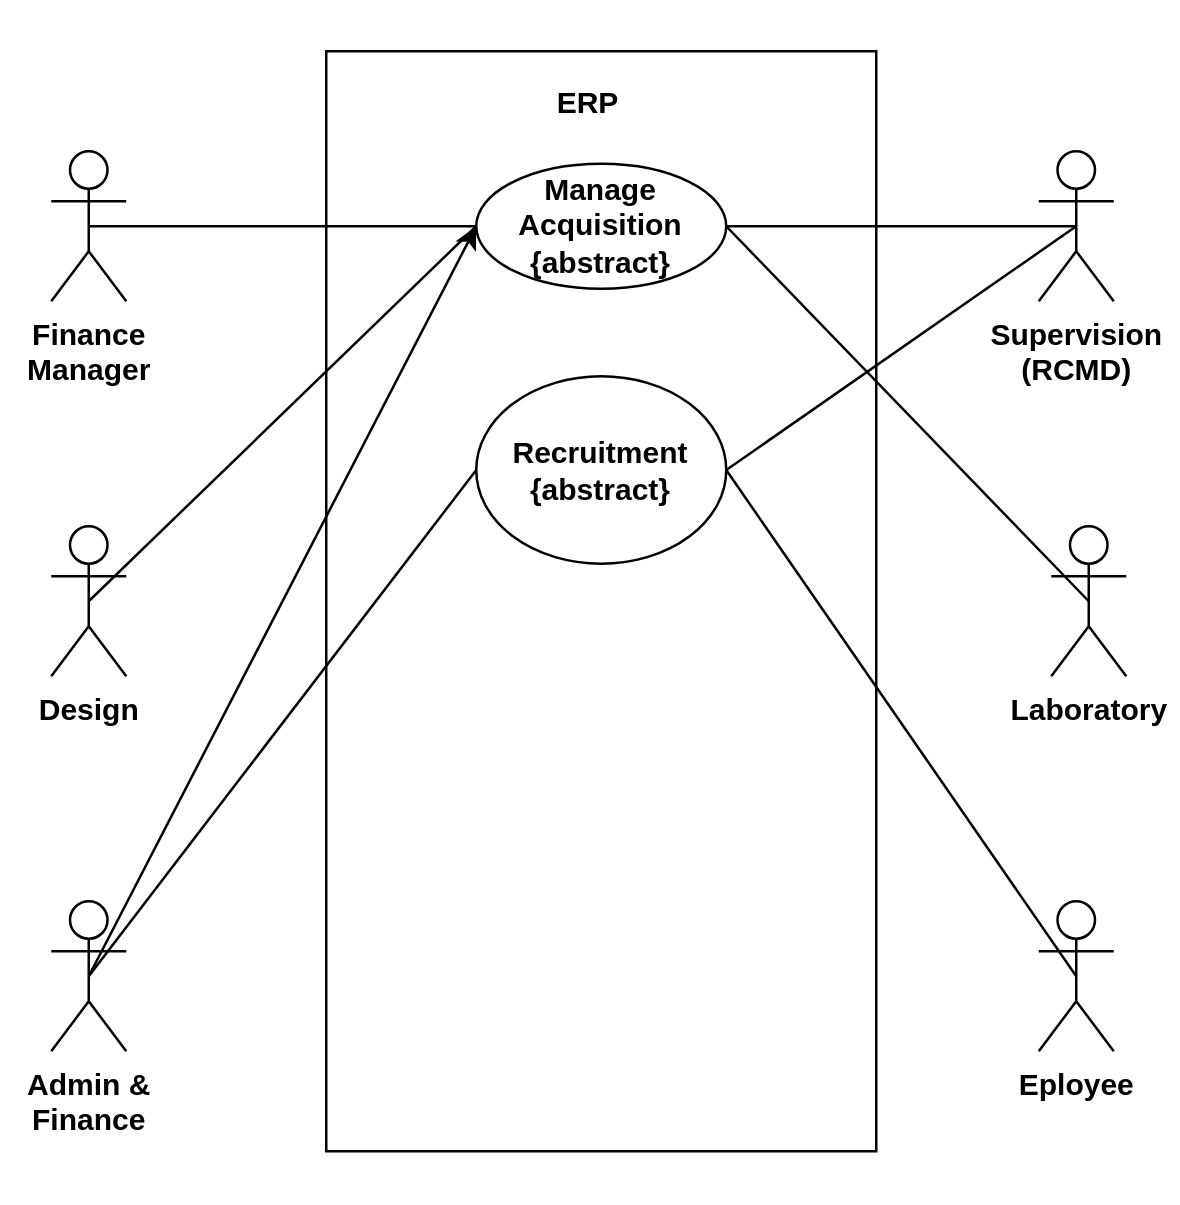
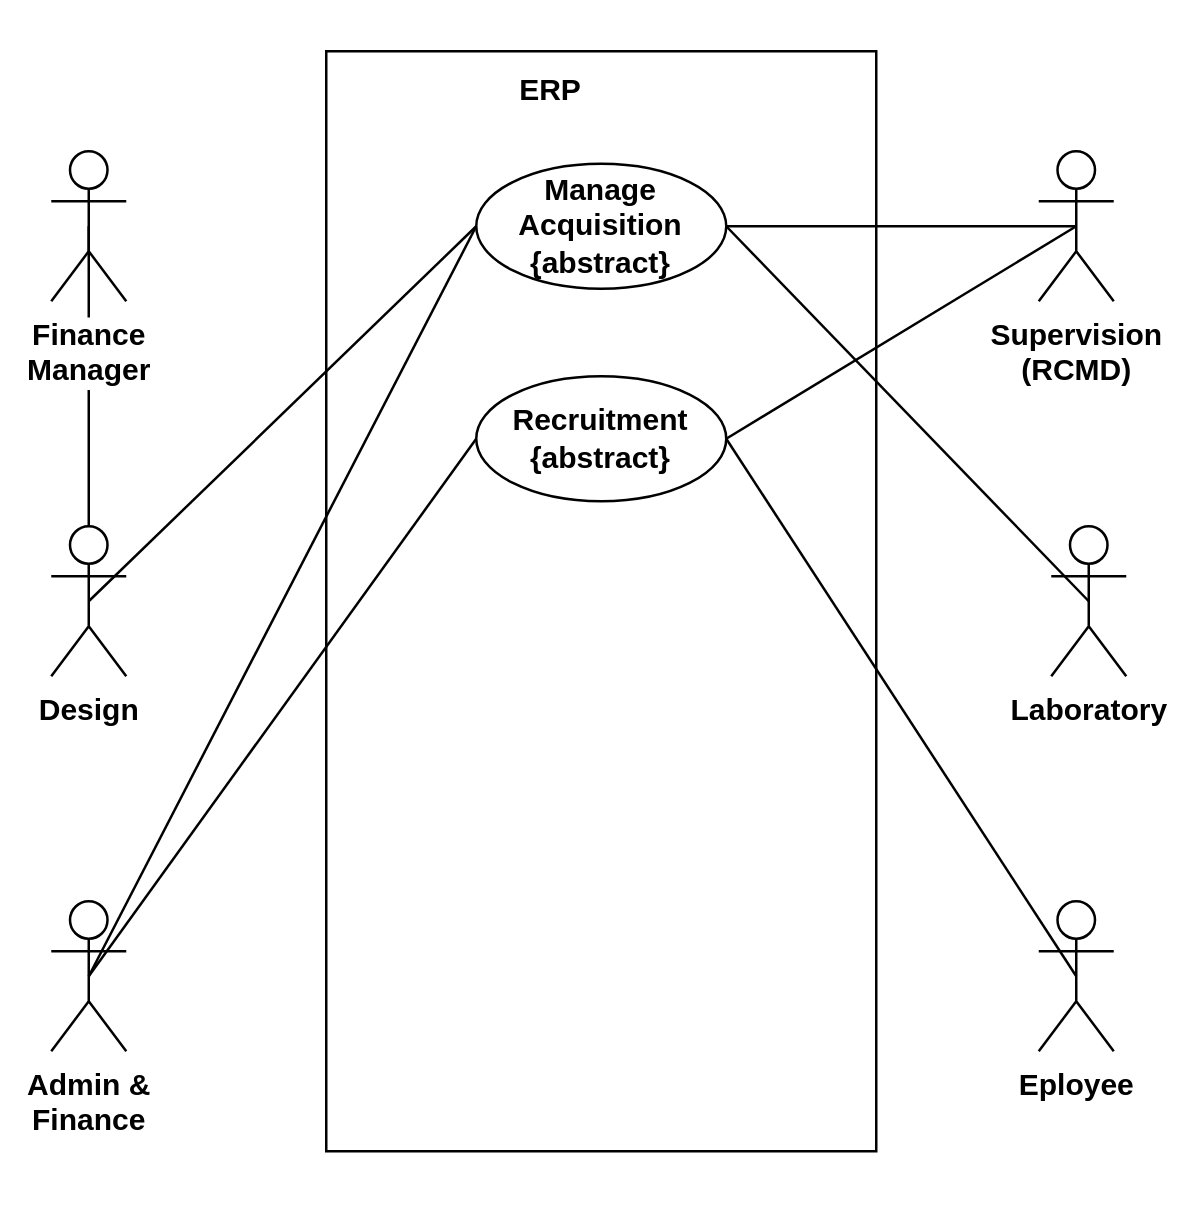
node "ERP": moved (589, 103) -> (551, 90)
edge "Finance Manager" -- "Manage Acquisition {abstract}": now "Finance Manager" -- "Design"
edge "Admin & Finance" -> "Manage Acquisition {abstract}": arrowhead classic -> none
node "Recruitment {abstract}": size 250x188 -> 250x125
